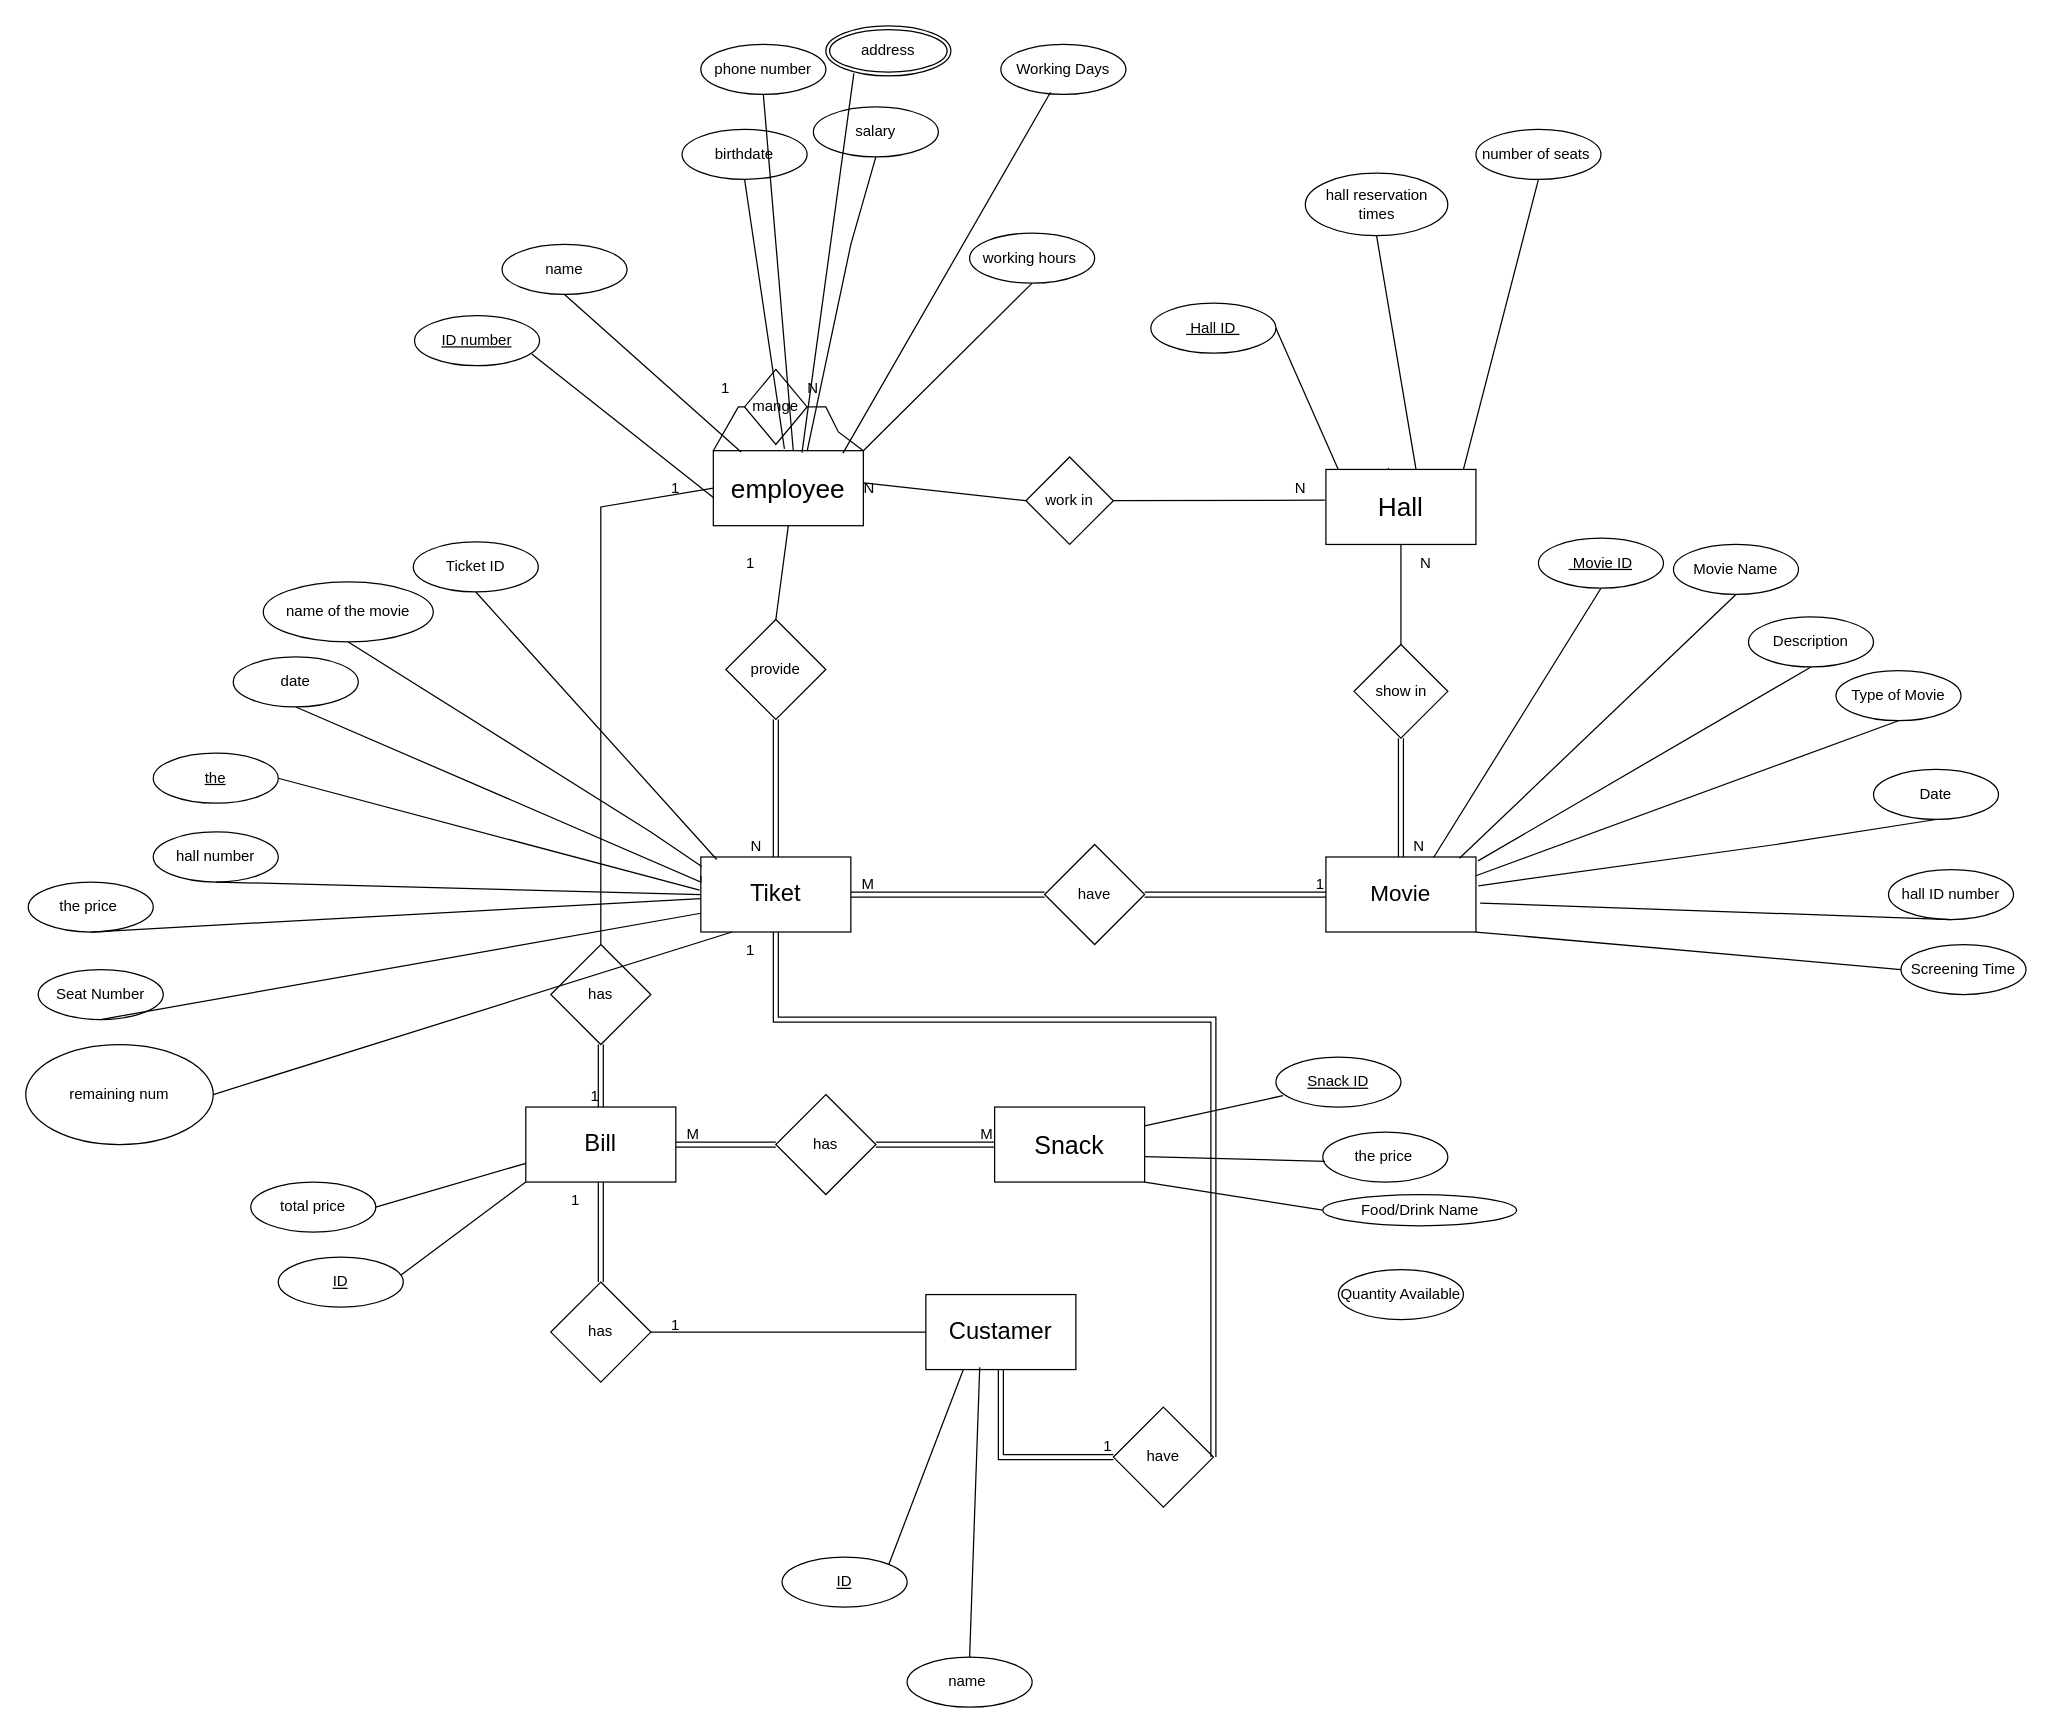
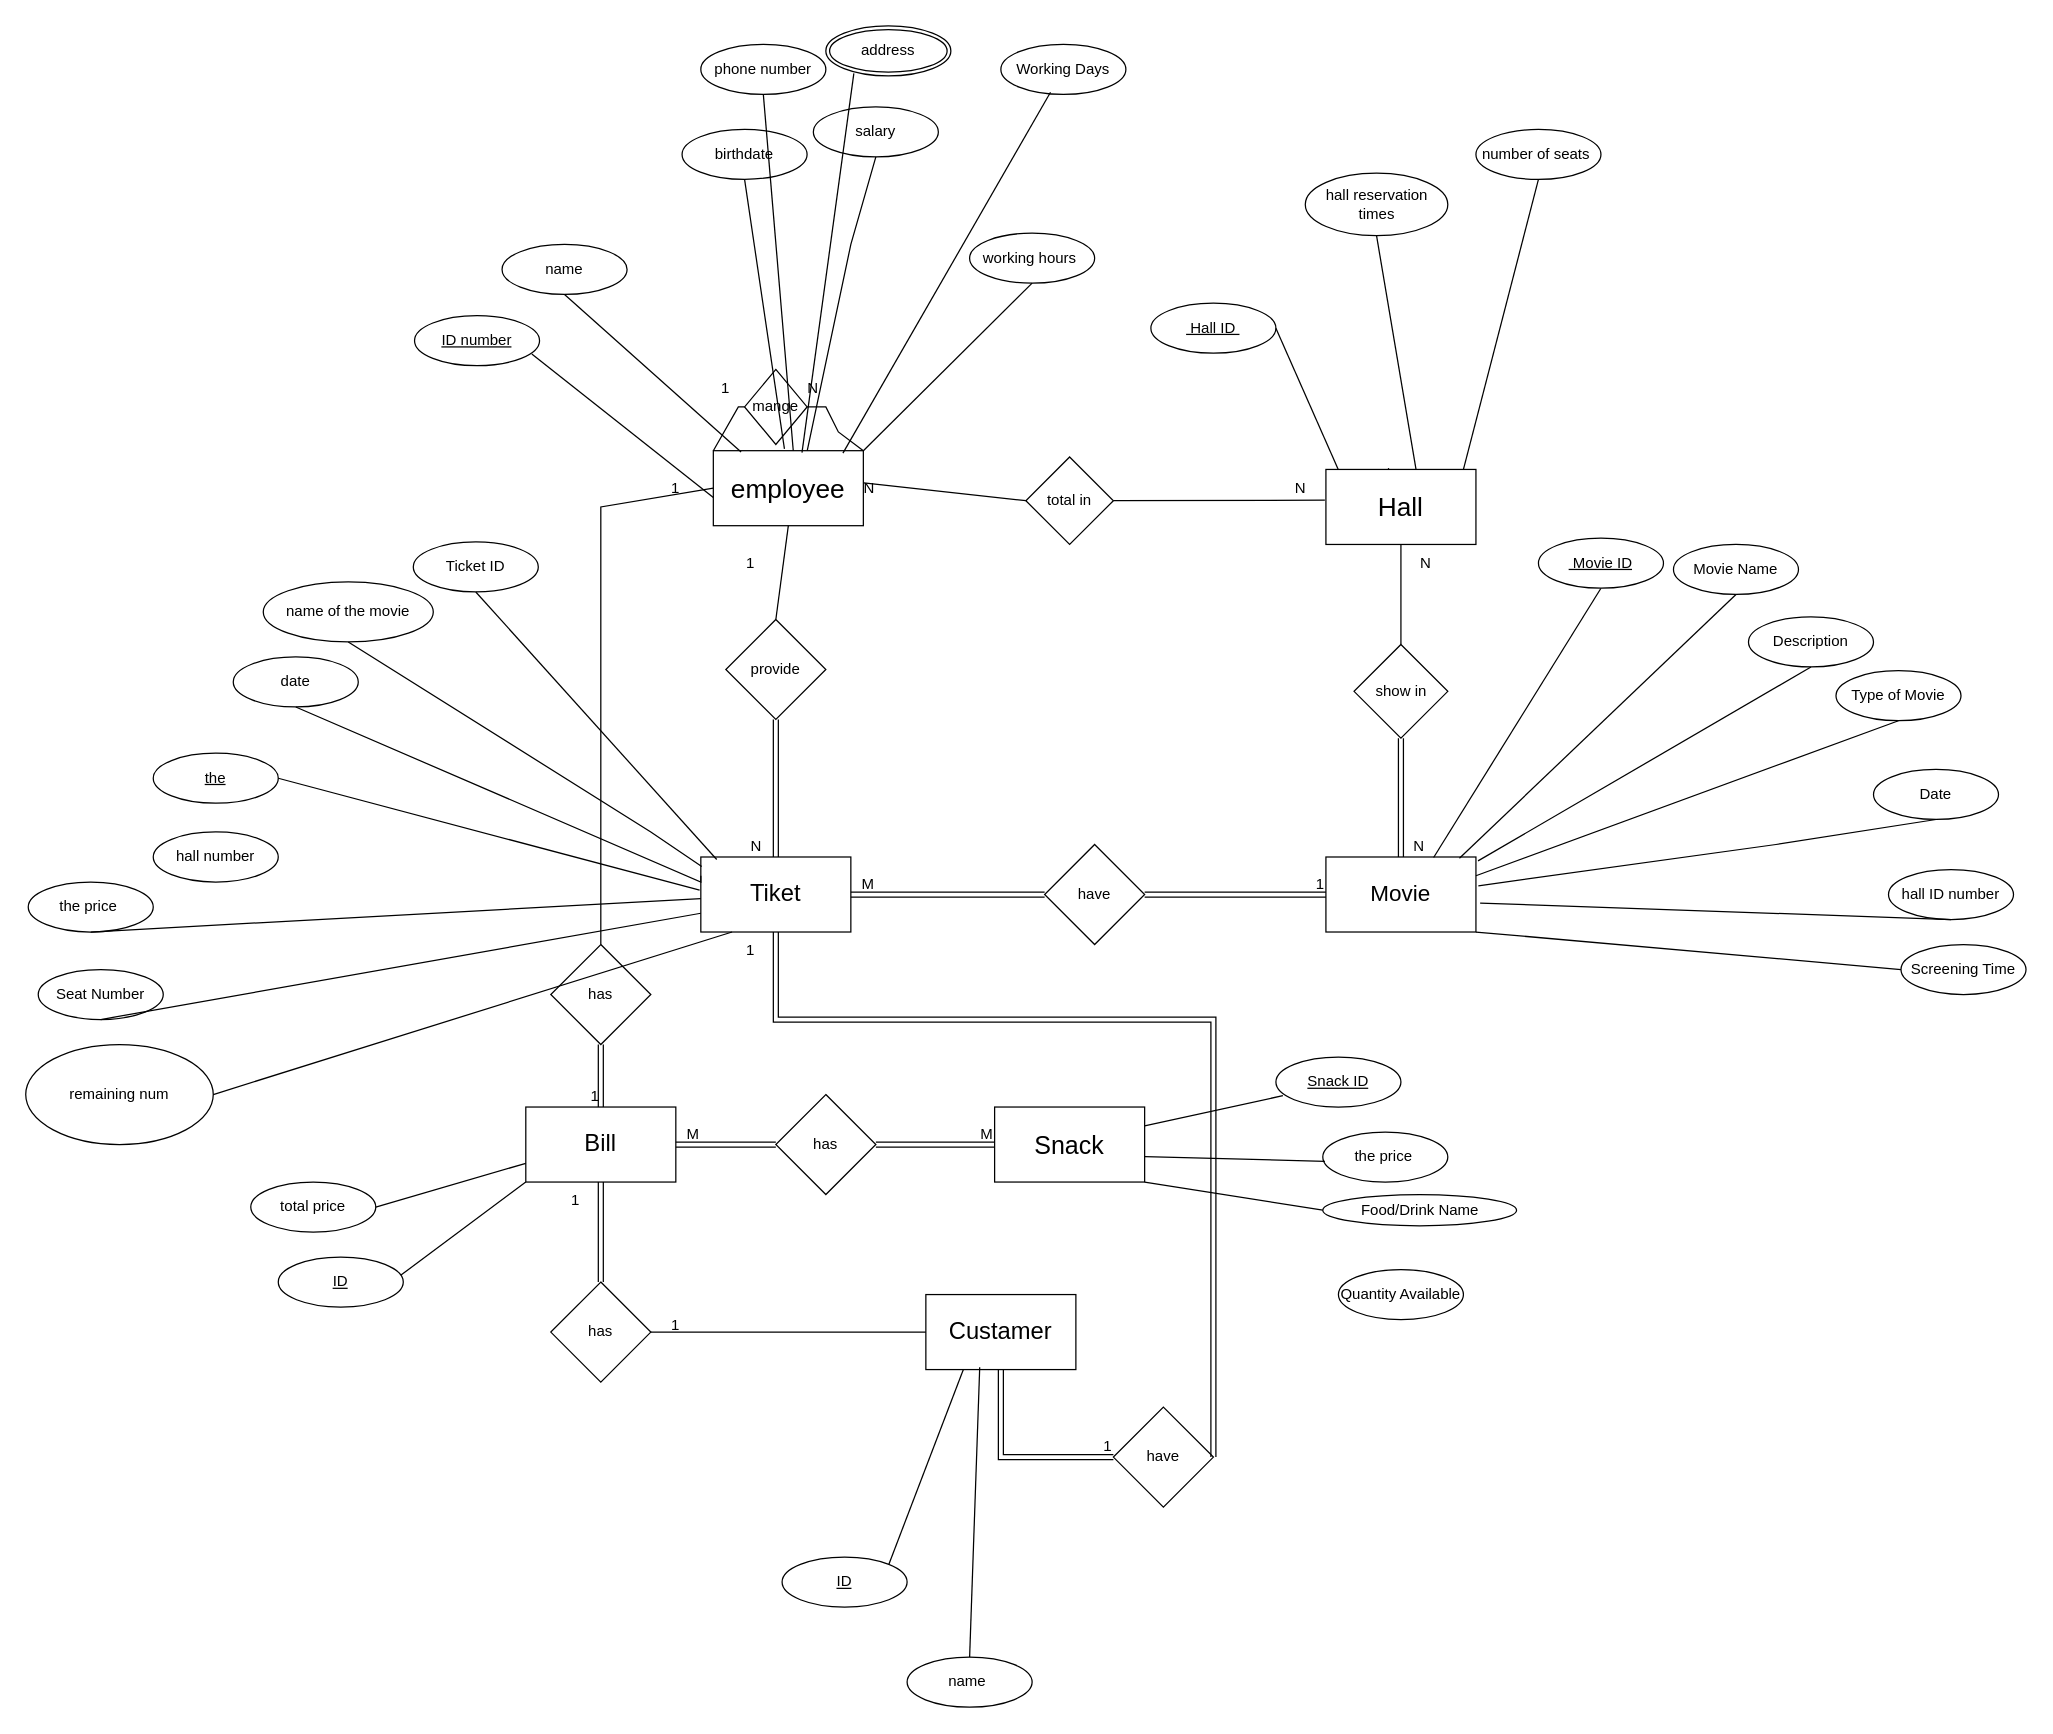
node "work in": label "work in" -> "total in"
edge "hall number" -- "Tiket": removed
